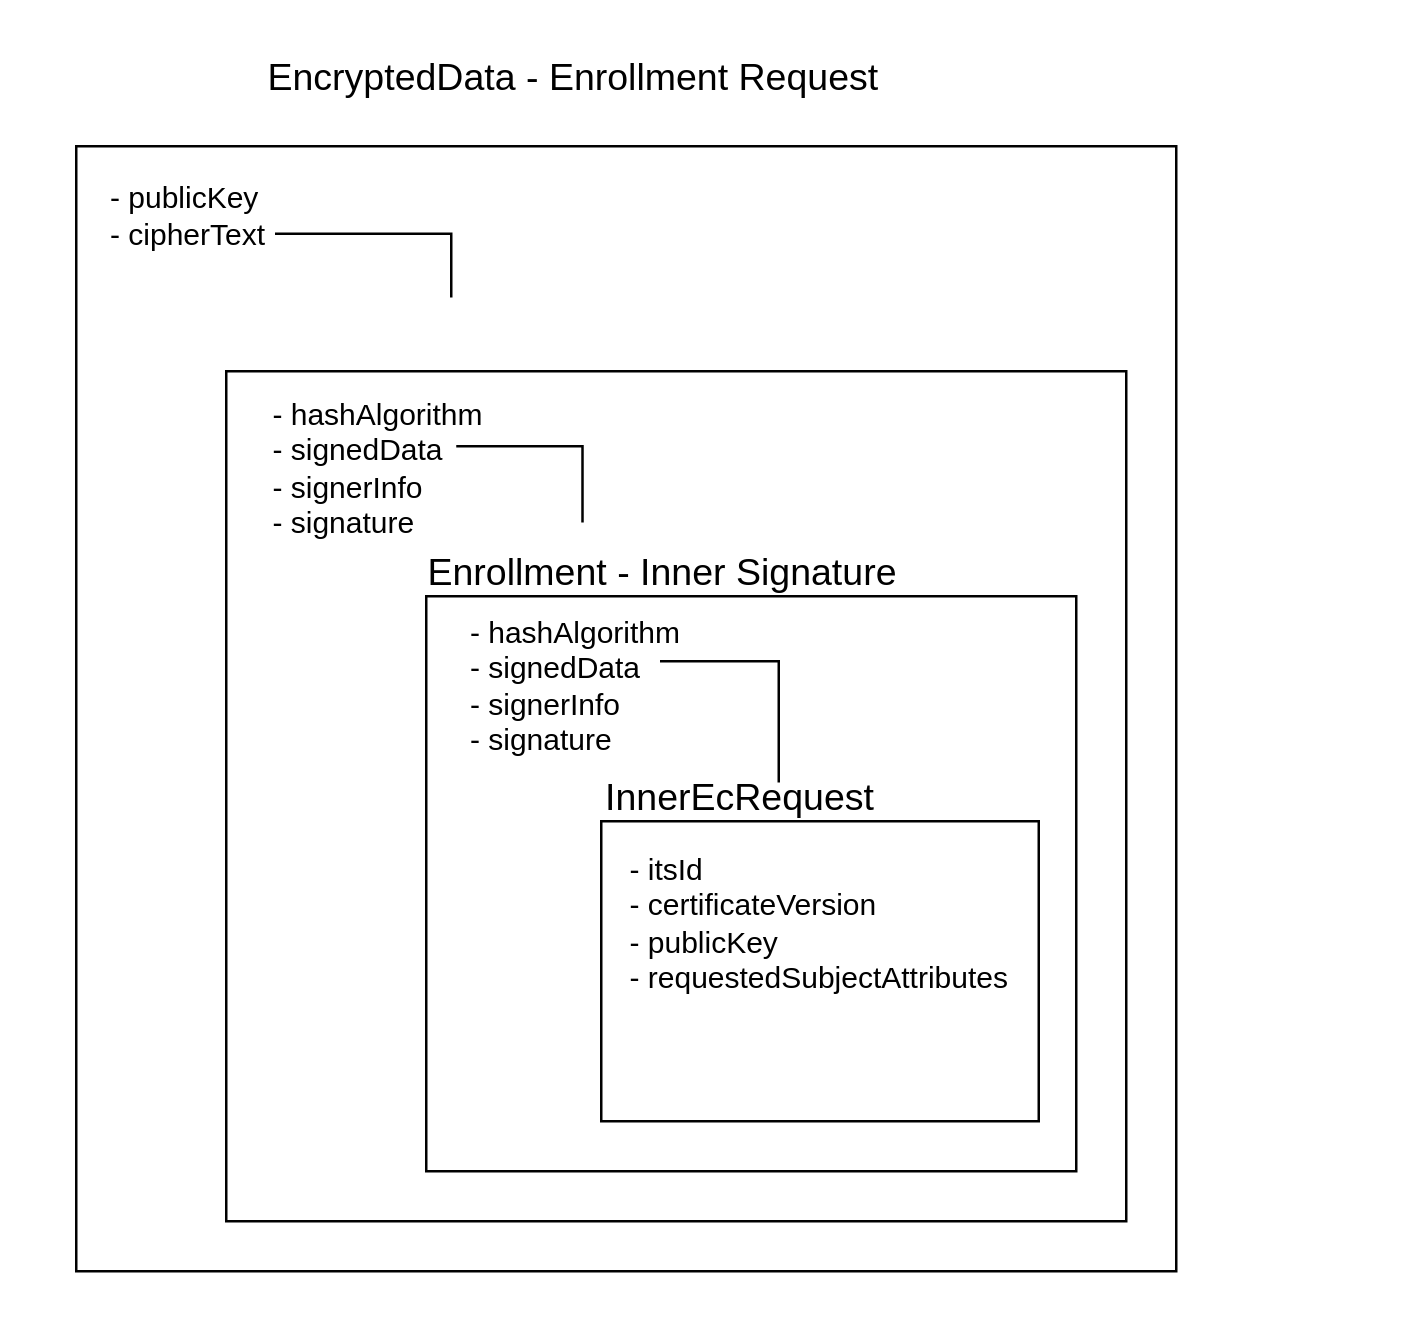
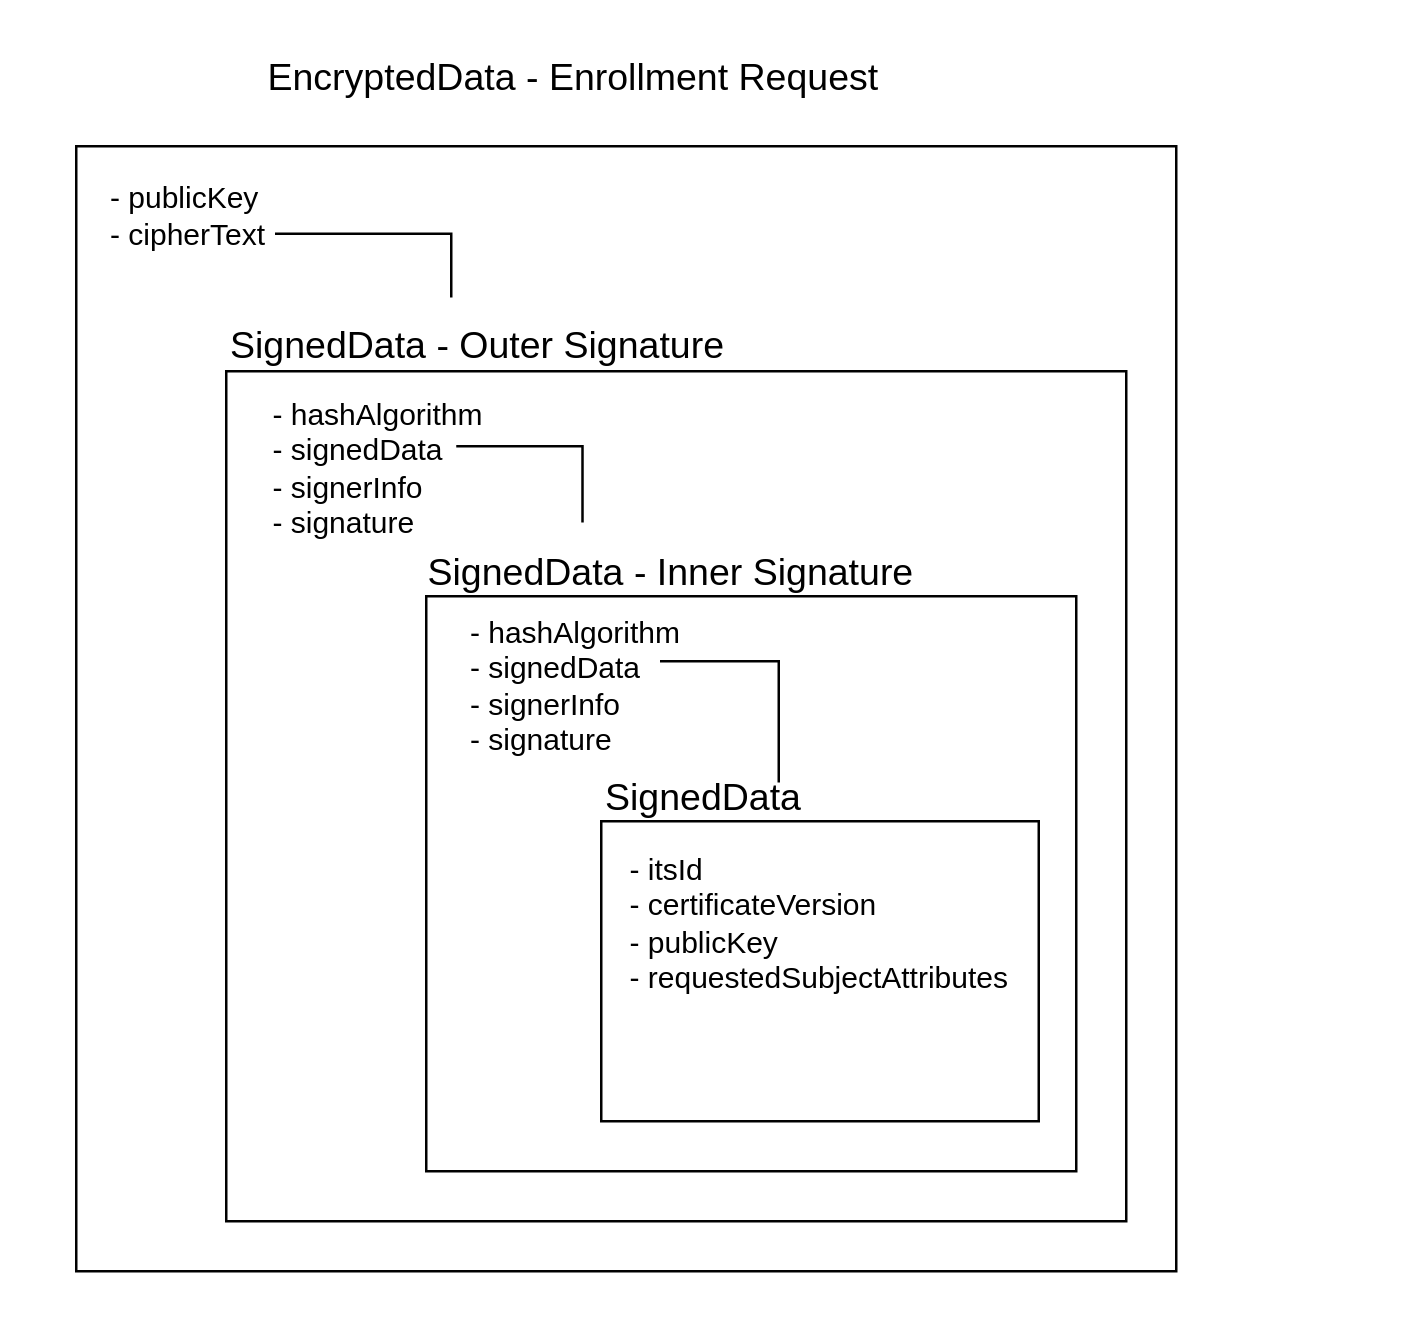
node "SignedData - Outer Signature": added
node "Enrollment - Inner Signature": label "Enrollment - Inner Signature" -> "SignedData - Inner Signature"
node "InnerEcRequest": label "InnerEcRequest" -> "SignedData"
